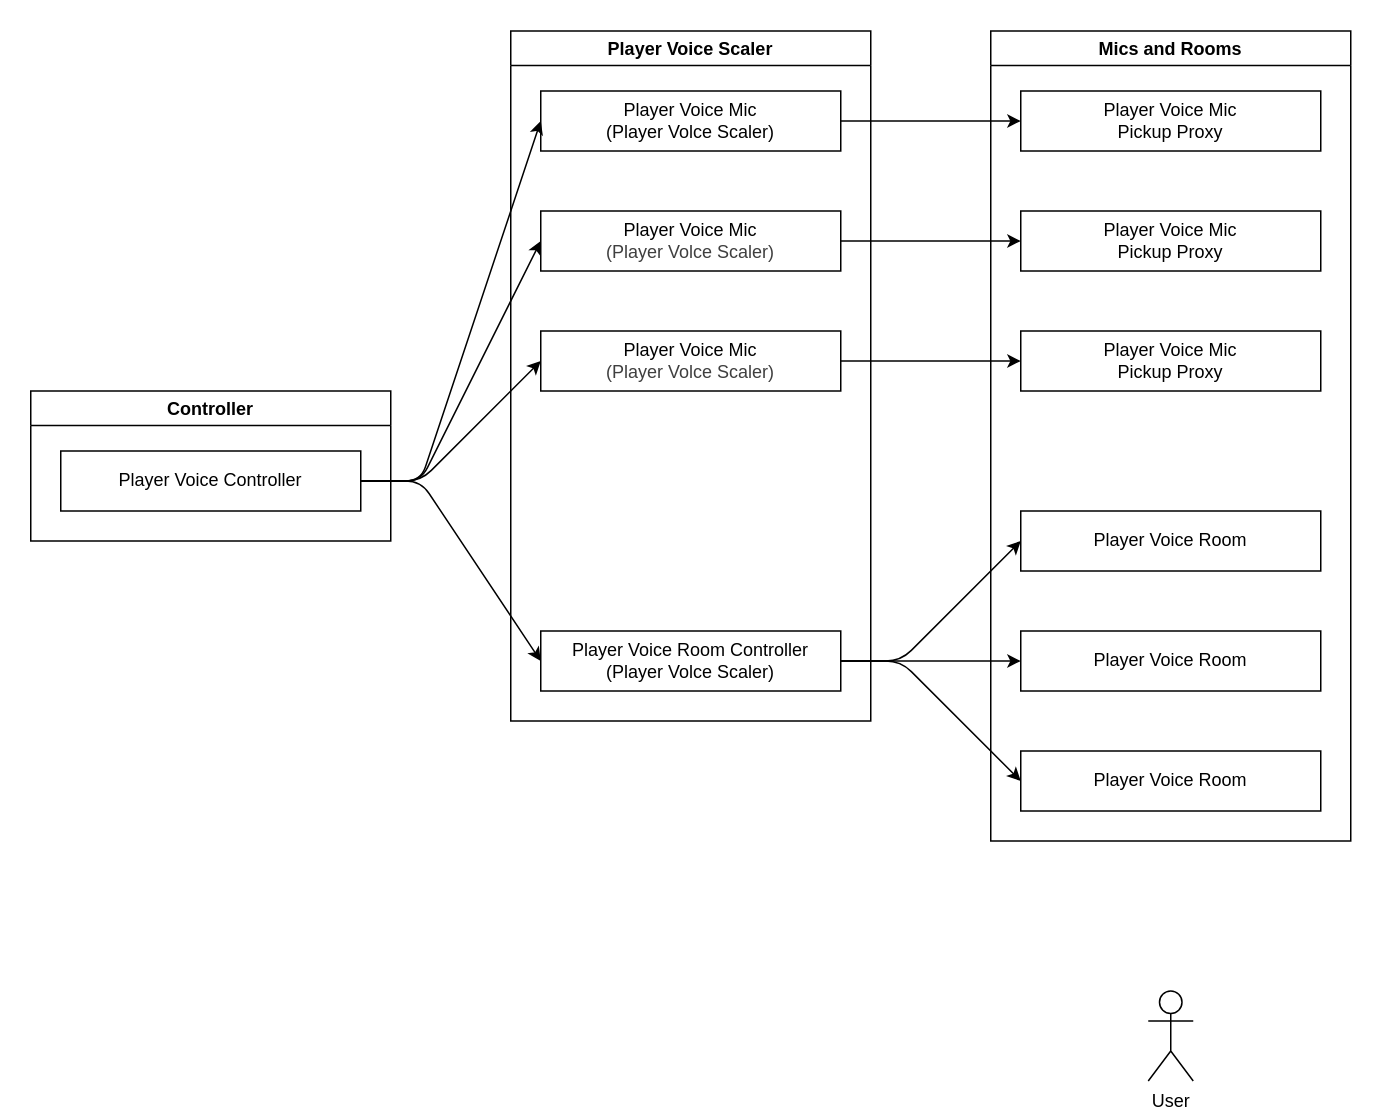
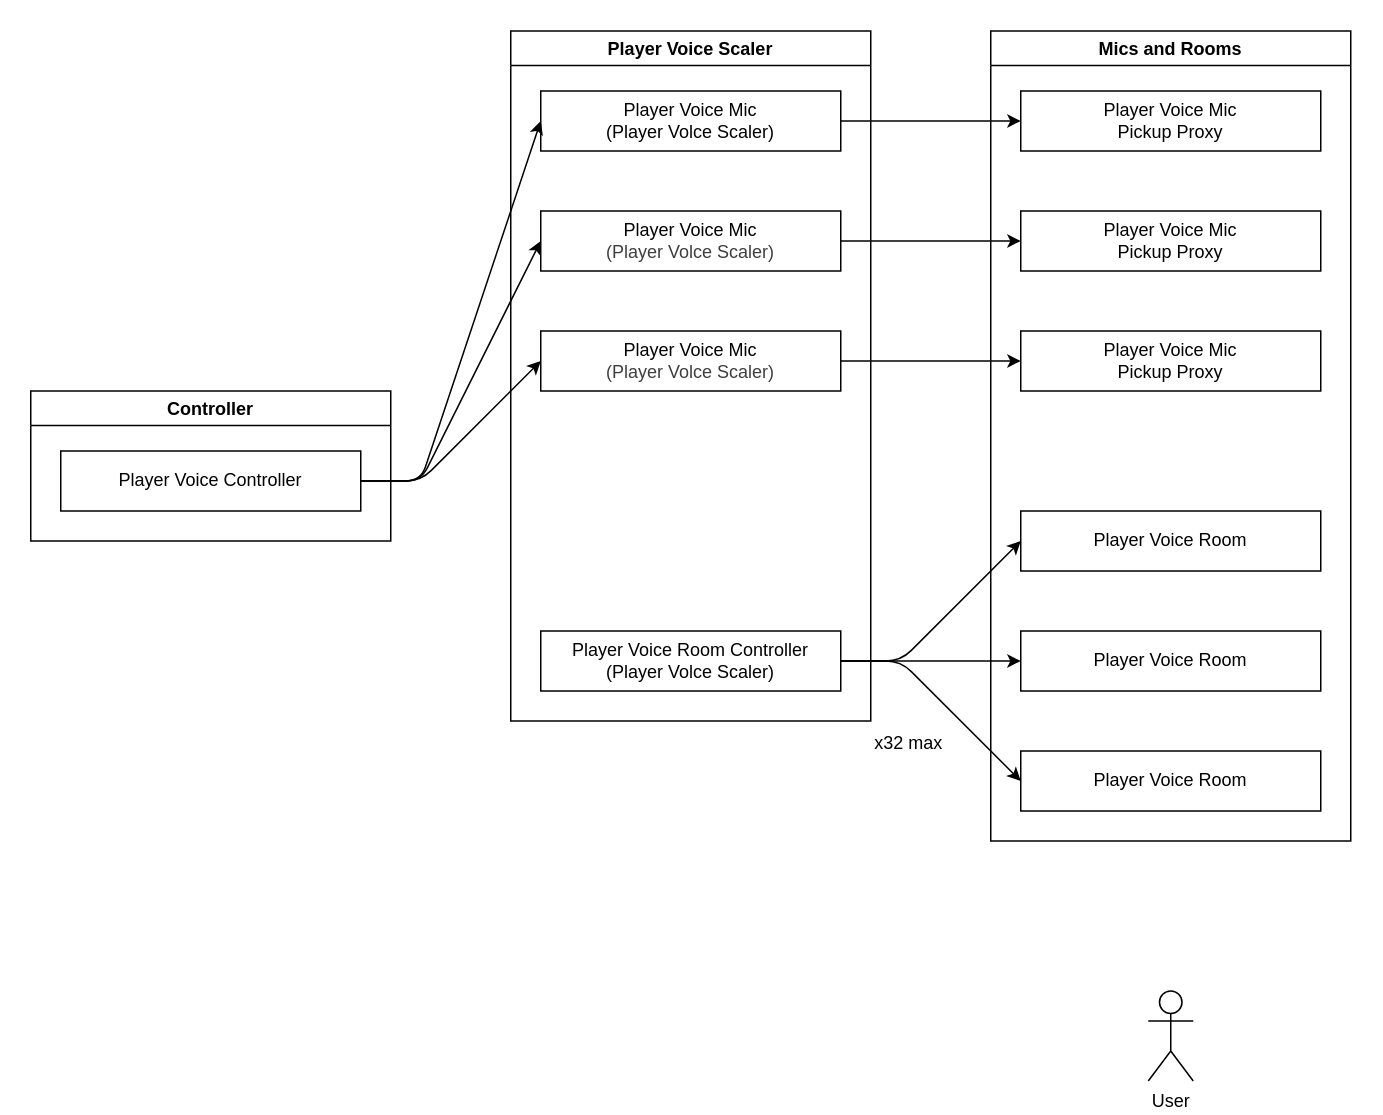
edge "Player Voice Controller" -> "Player Voice Room Controller (Player Volce Scaler)": removed
node "x32 max": added
